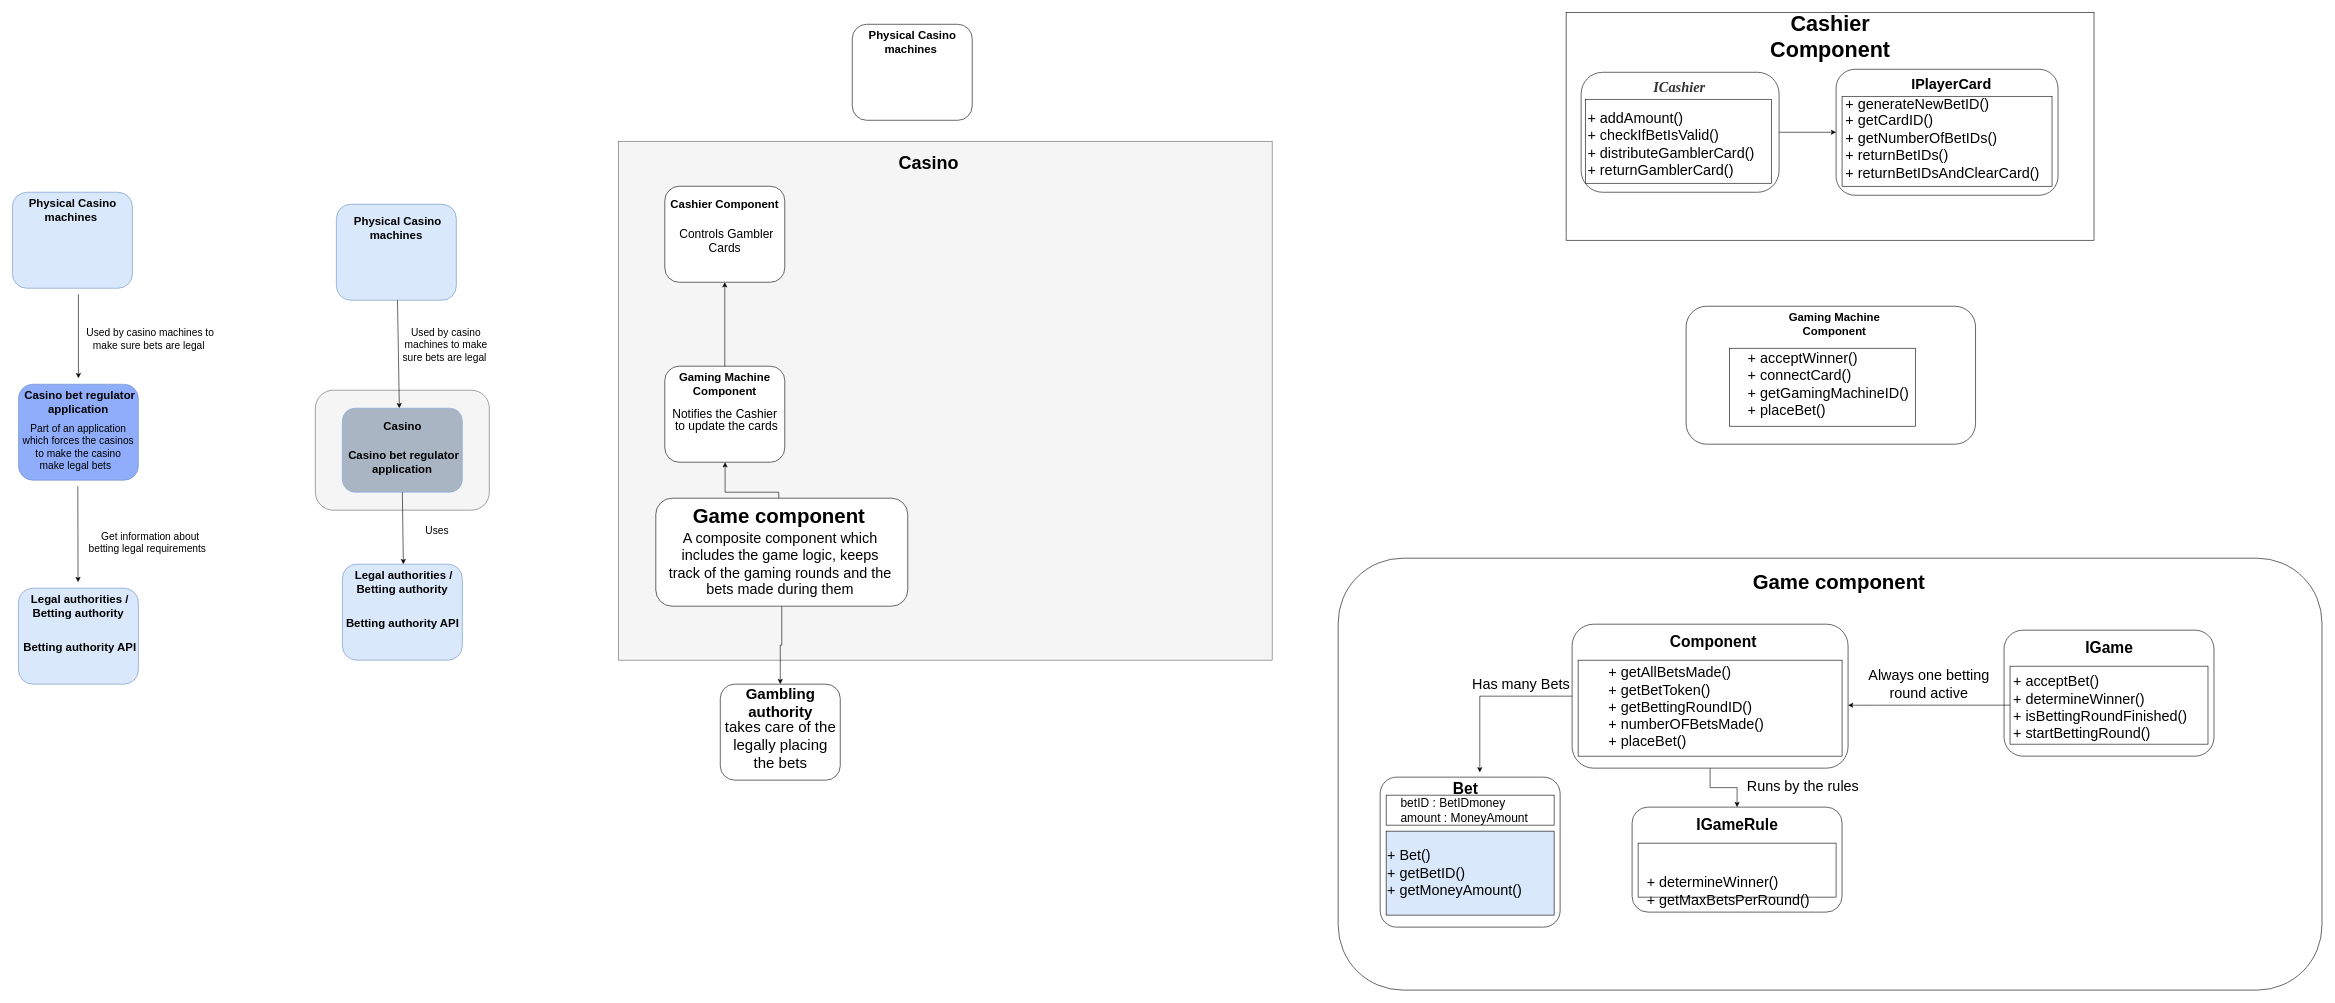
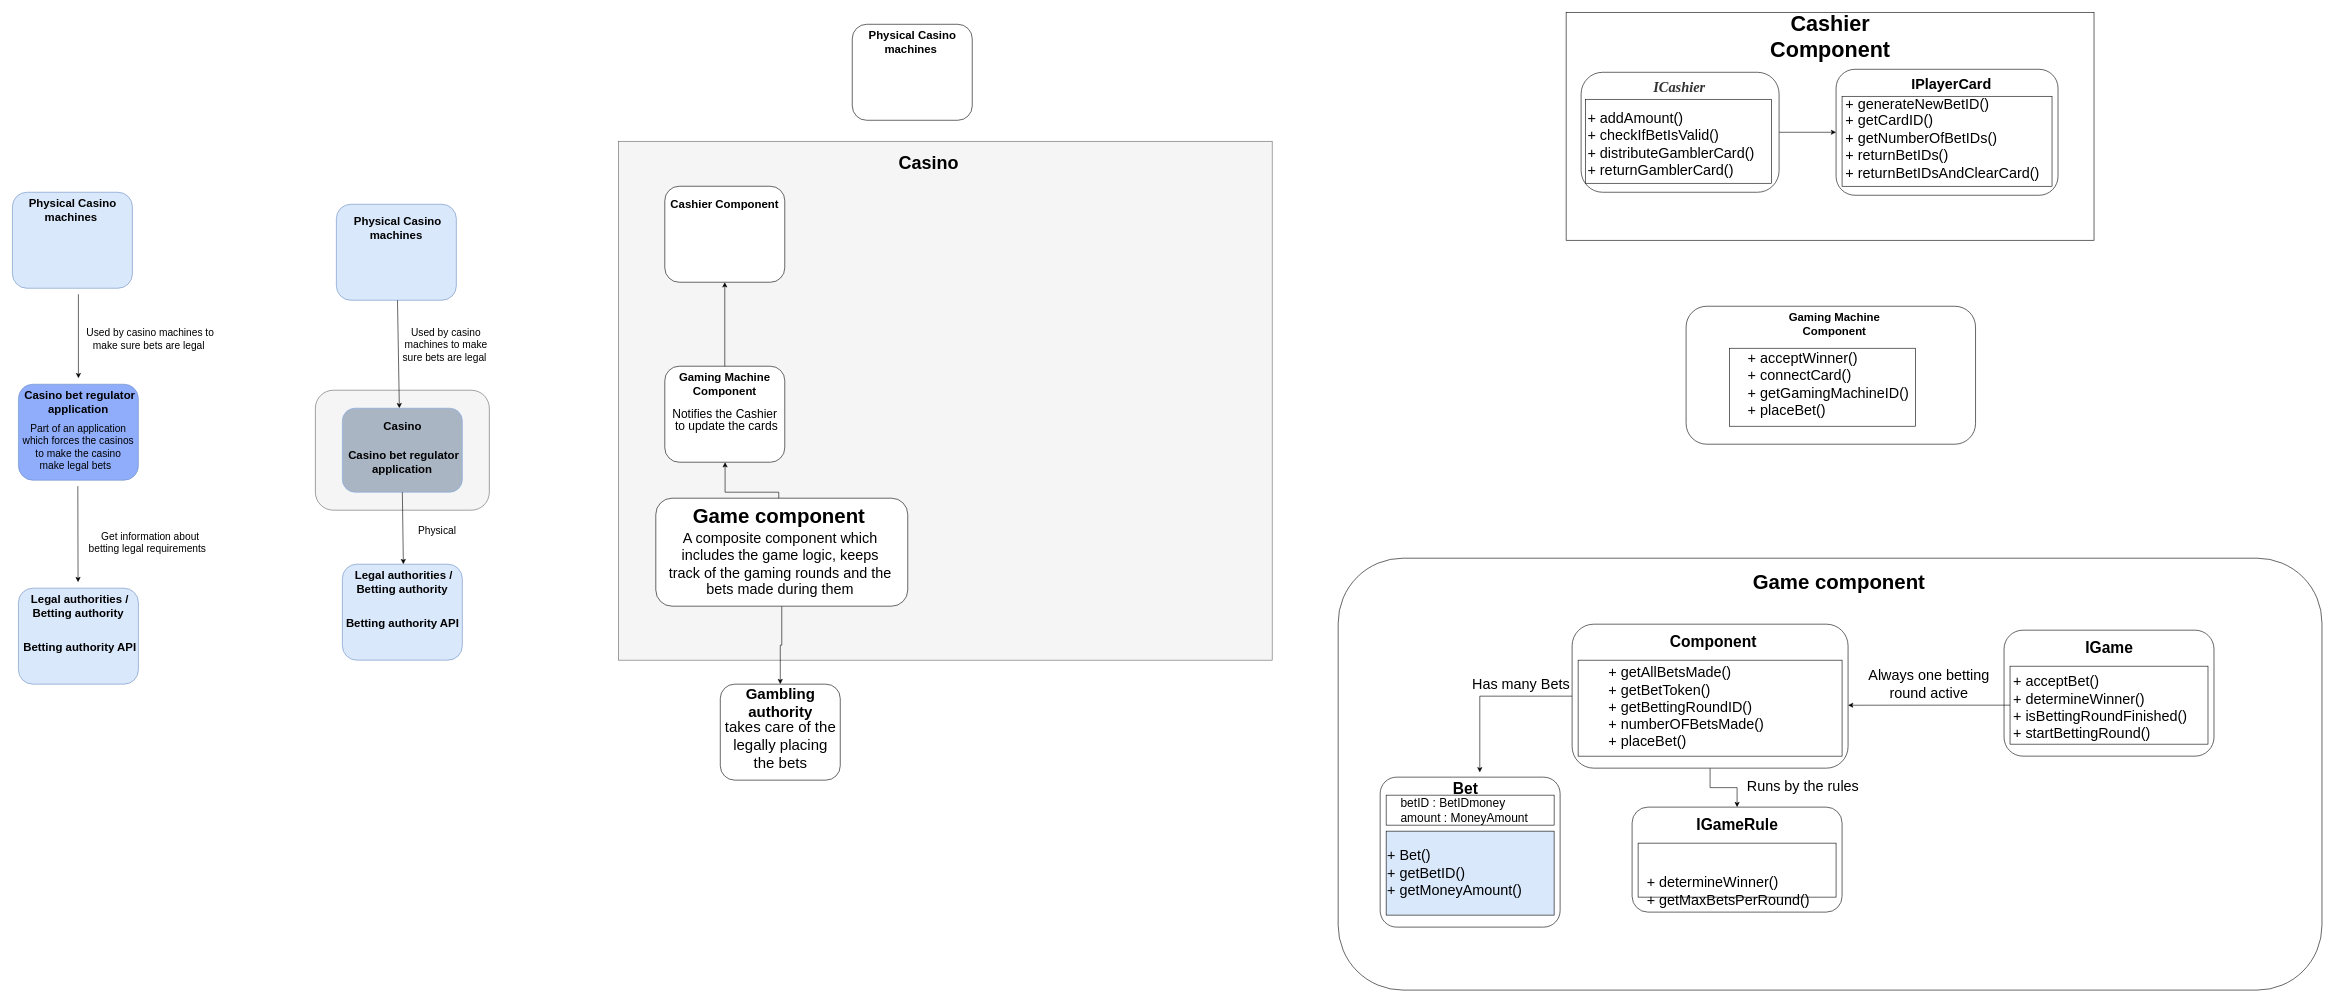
node "Controls Gambler Cards": removed
node "Uses": label "Uses" -> "Physical"
